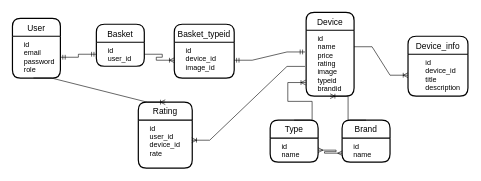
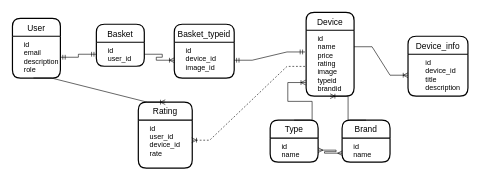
node "id email password role": label "id email password role" -> "id email description role"
edge "id name price rating image typeid brandid" -> "id user_id device_id rate": style solid -> dashed
